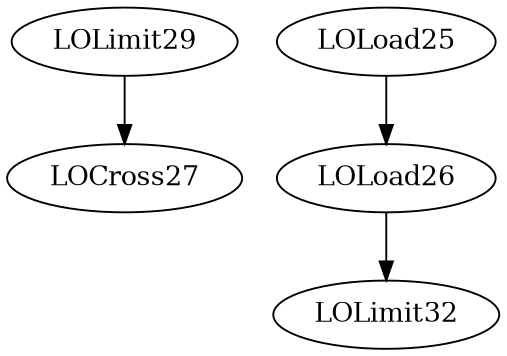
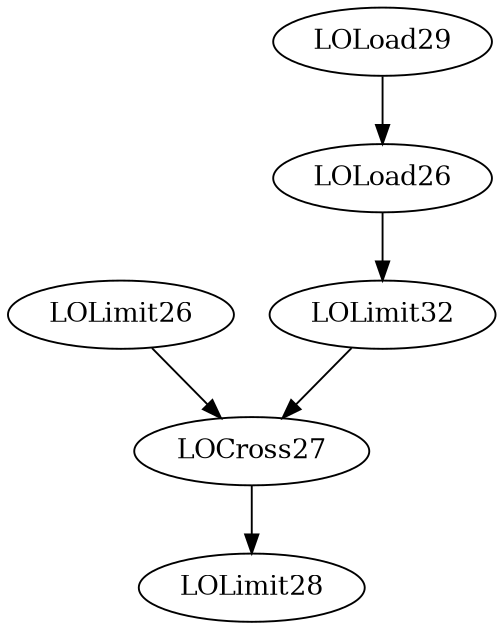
node "LOLimit29": label "LOLimit29" -> "LOLimit26"
node "LOLoad25": label "LOLoad25" -> "LOLoad29"
edge "LOLimit32" -> "LOCross27": added
node "LOLimit28": added
